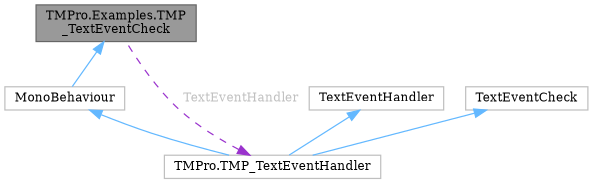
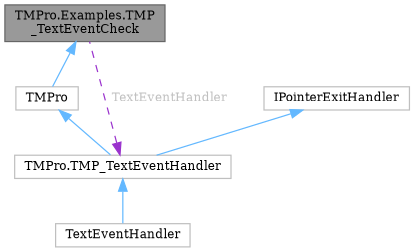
node "MonoBehaviour": label "MonoBehaviour" -> "TMPro"
node "TextEventCheck": label "TextEventCheck" -> "IPointerExitHandler"
edge "TMPro.TMP_TextEventHandler" -> "TextEventHandler": reversed
